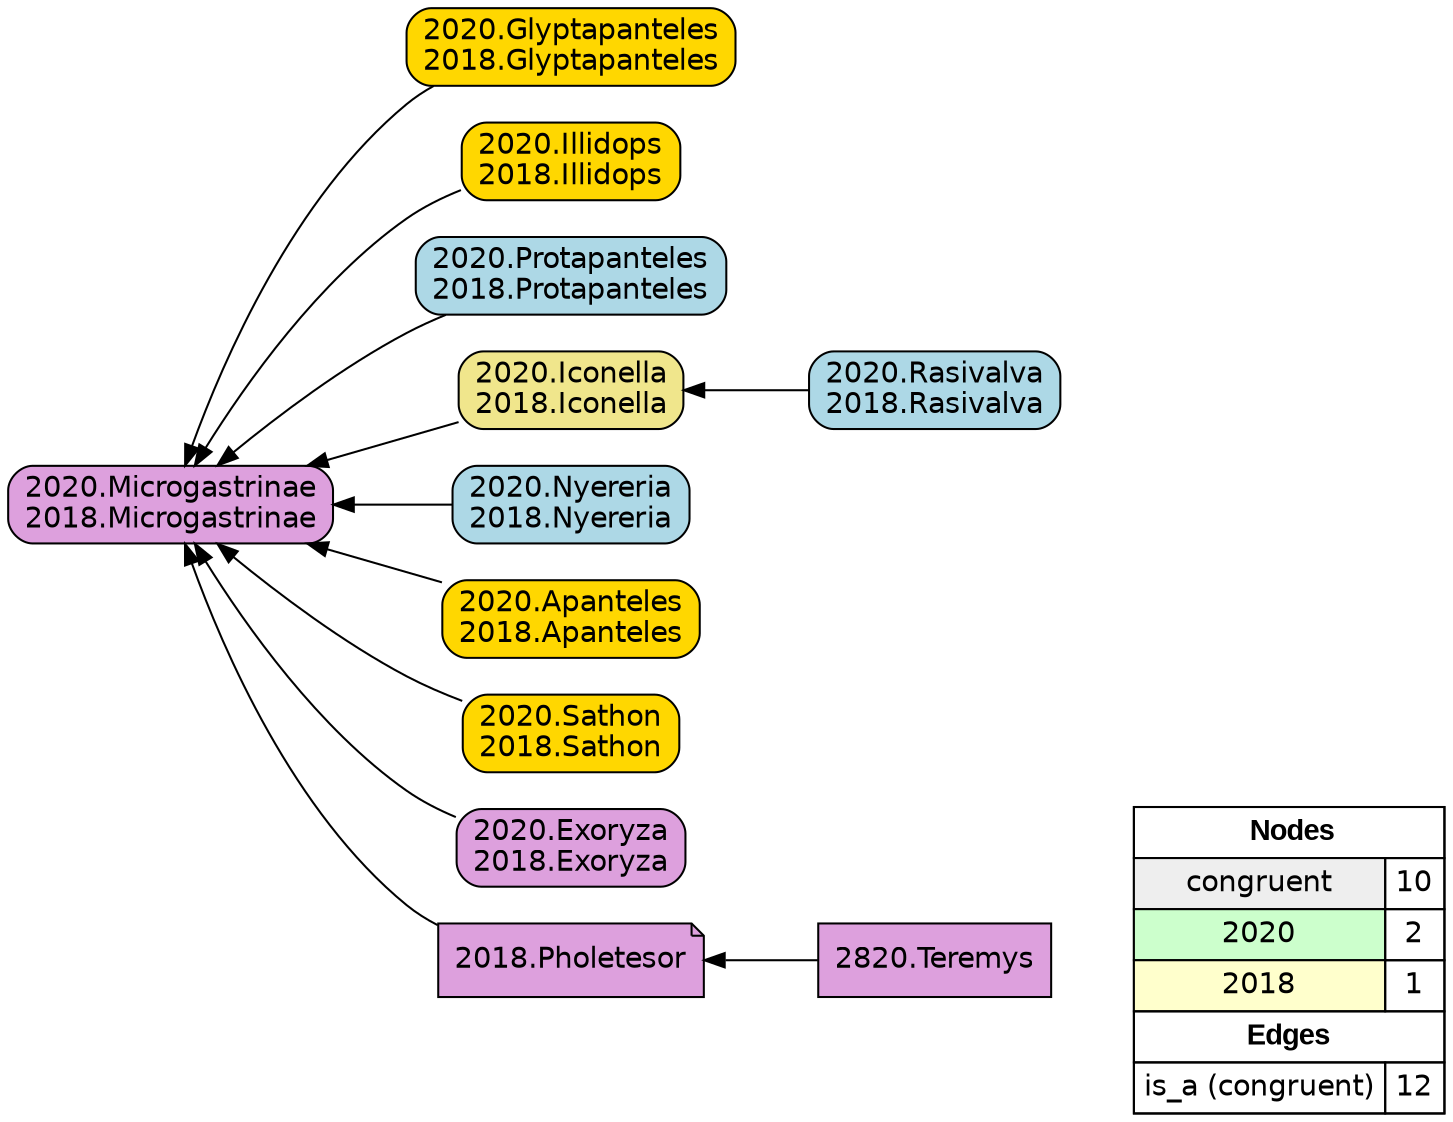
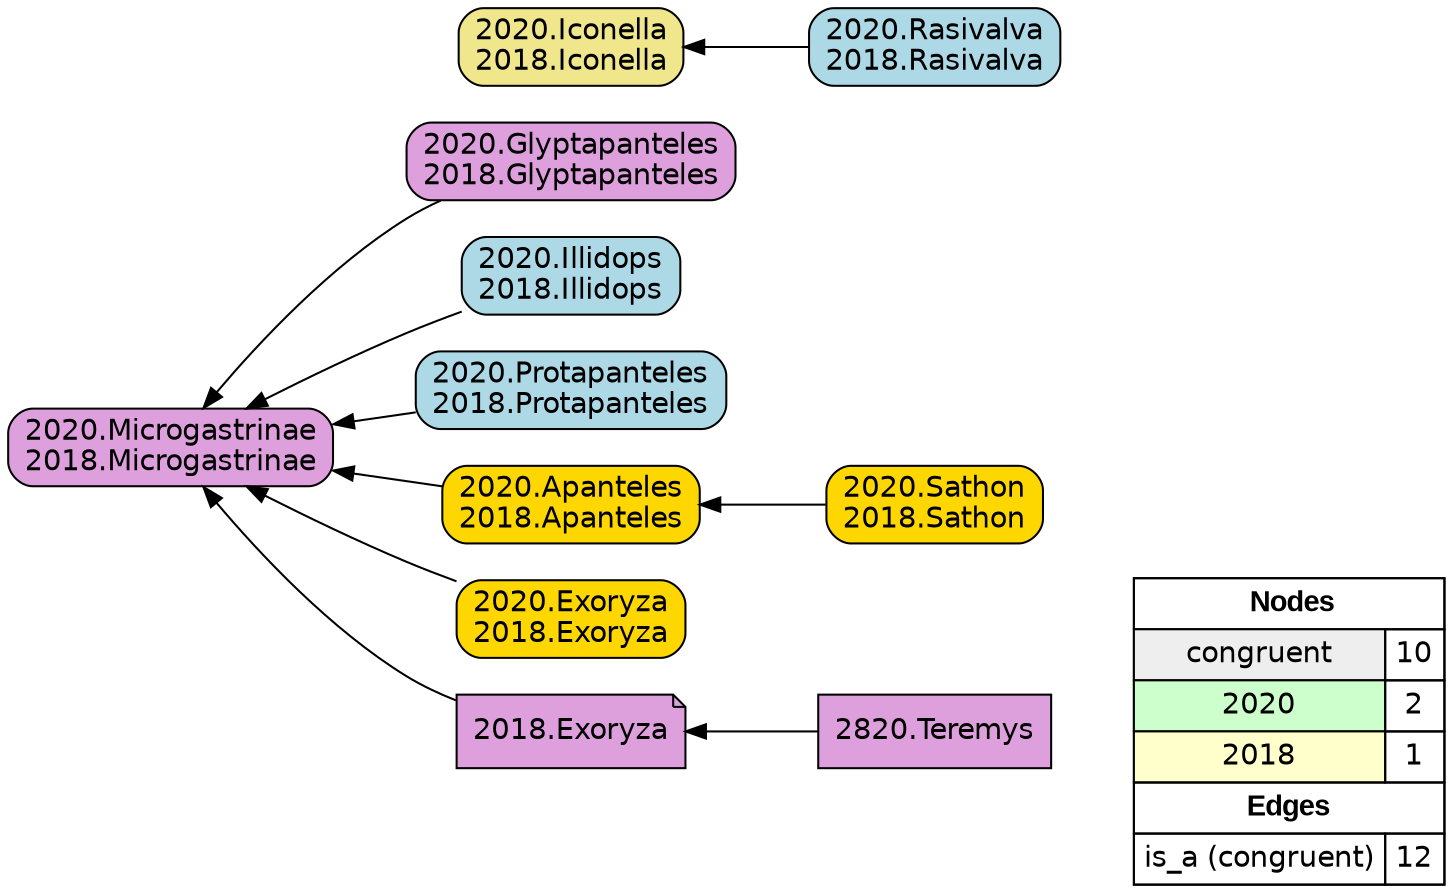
node "2020.Glyptapanteles 2018.Glyptapanteles": fillcolor gold -> plum
node "2020.Illidops 2018.Illidops": fillcolor gold -> lightblue
edge "2020.Iconella 2018.Iconella" -> "2020.Microgastrinae 2018.Microgastrinae": removed
node "2020.Nyereria 2018.Nyereria": removed
edge "2020.Sathon 2018.Sathon" -> "2020.Microgastrinae 2018.Microgastrinae": now "2020.Sathon 2018.Sathon" -> "2020.Apanteles 2018.Apanteles"
node "2020.Exoryza 2018.Exoryza": fillcolor plum -> gold
node "2018.Pholetesor": label "2018.Pholetesor" -> "2018.Exoryza"
